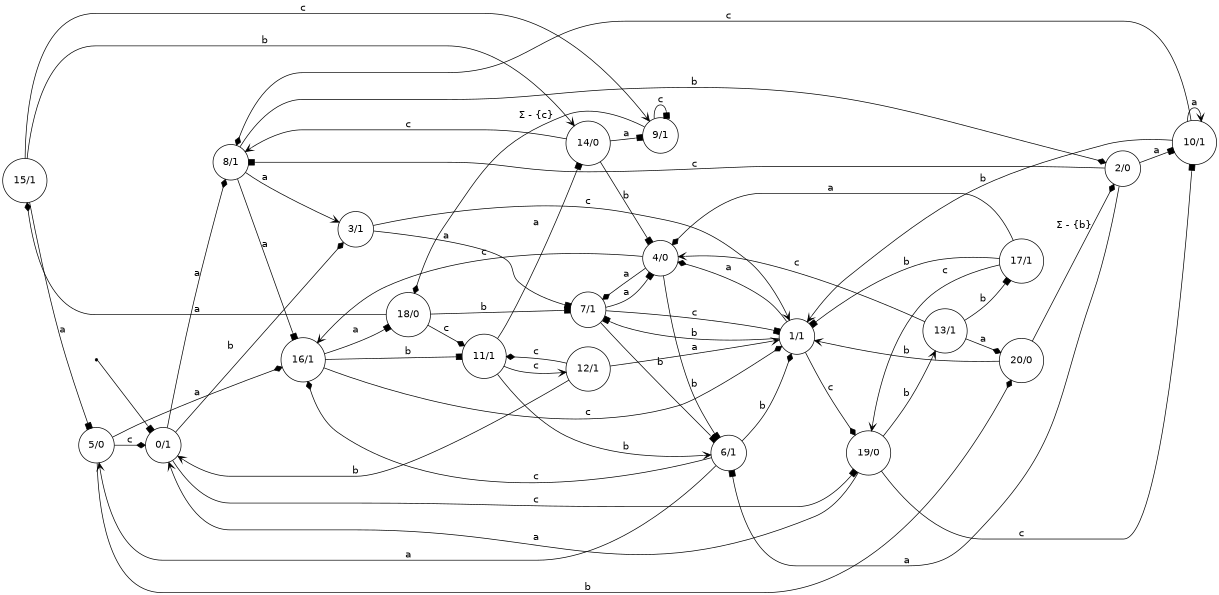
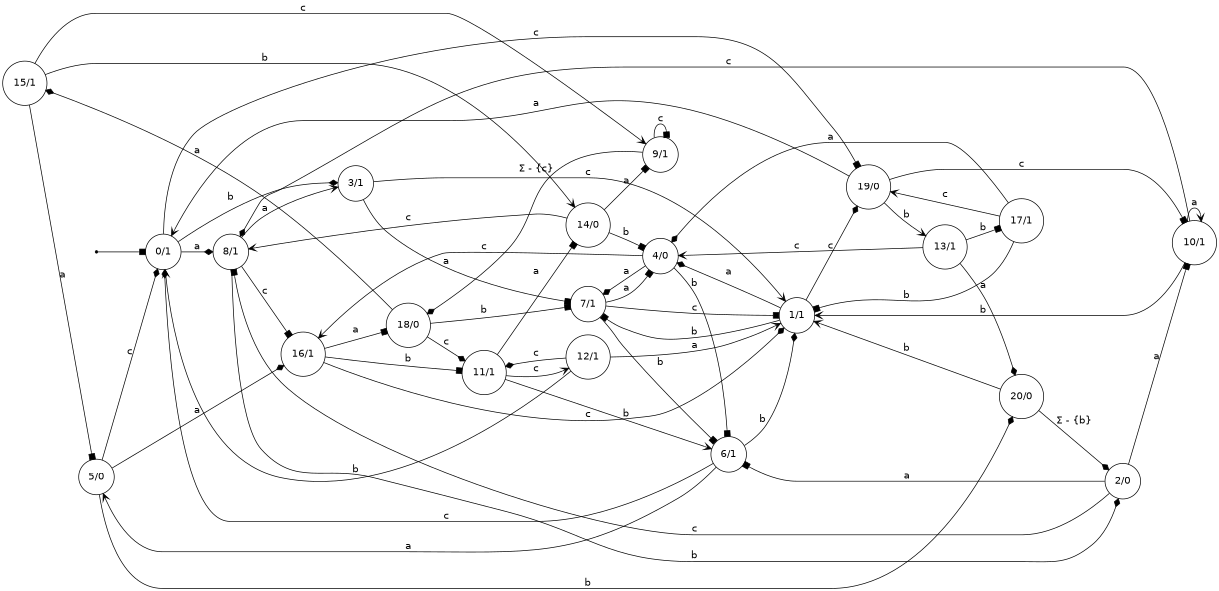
edge "8/1" -> "16/1": label "a" -> "c"
edge "6/1" -> "16/1": now "6/1" -> "0/1"
